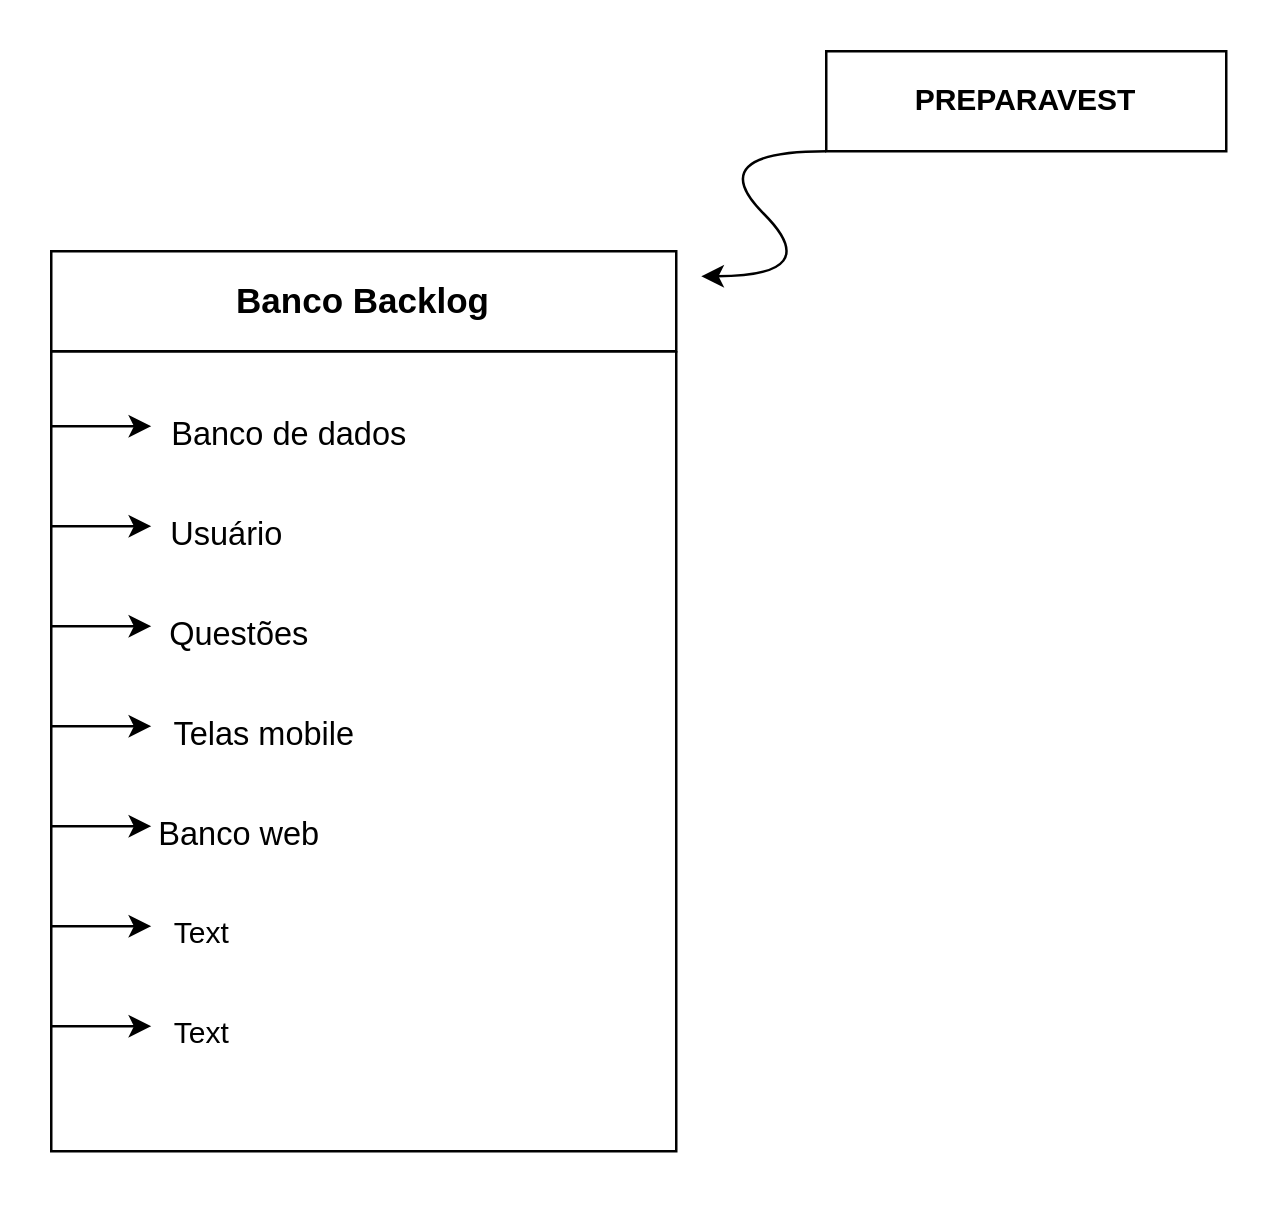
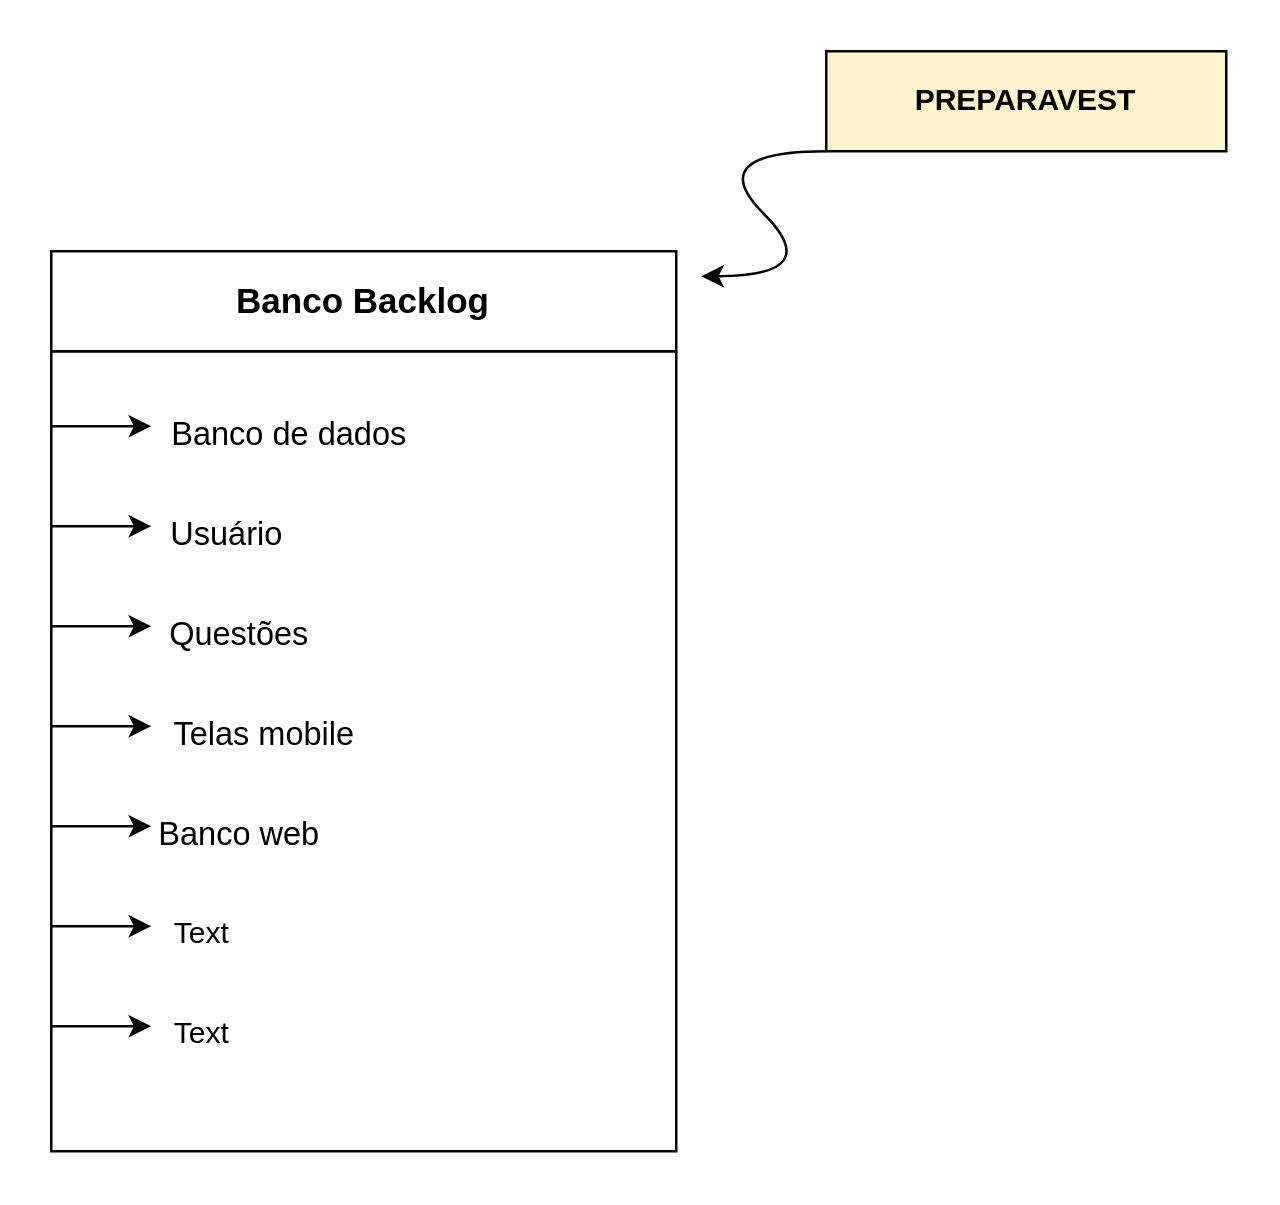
node "PREPARAVEST": fillcolor #ffffff -> #fff2cc
